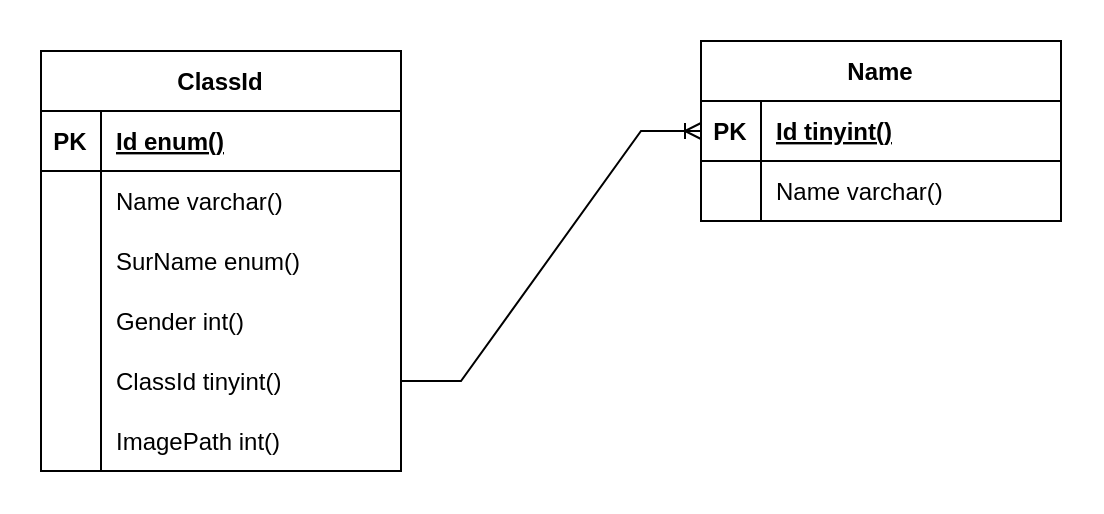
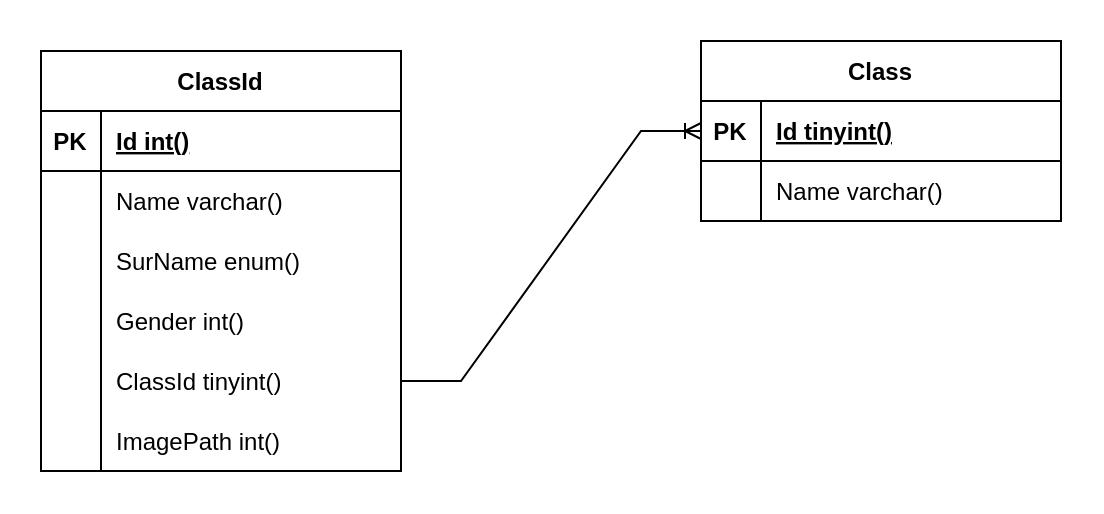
node "Name": label "Name" -> "Class"
node "Id enum()": label "Id enum()" -> "Id int()"
